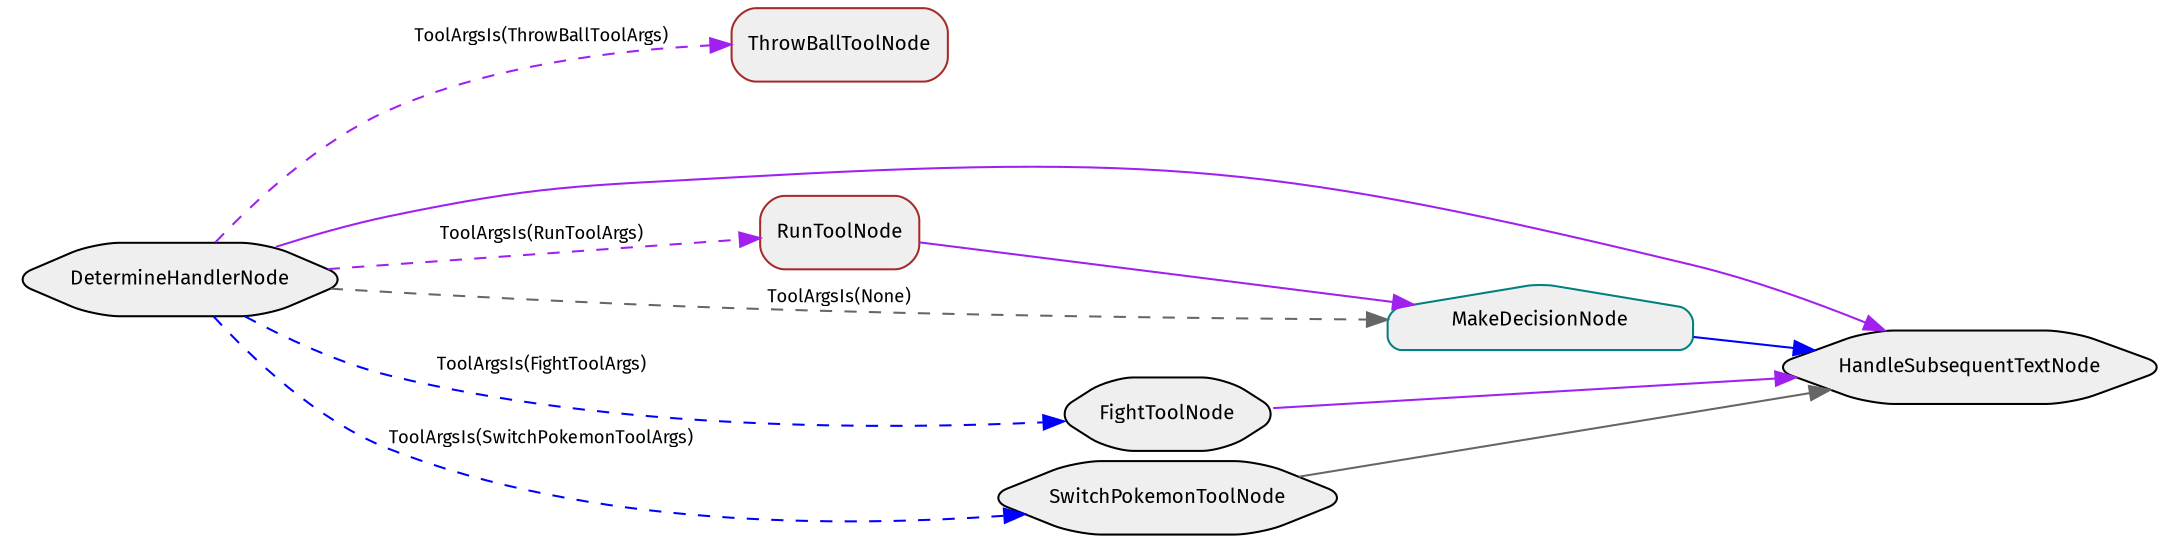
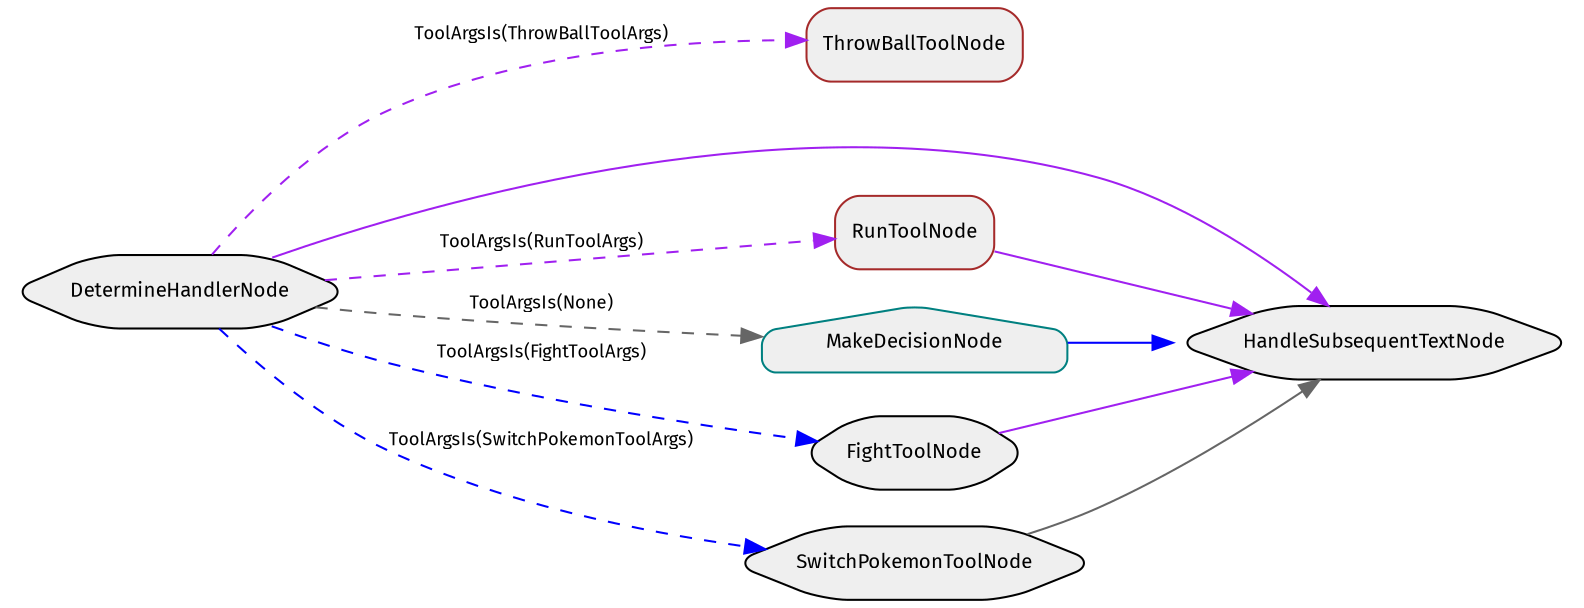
edge "RunToolNode" -> "MakeDecisionNode": now "RunToolNode" -> "HandleSubsequentTextNode"
